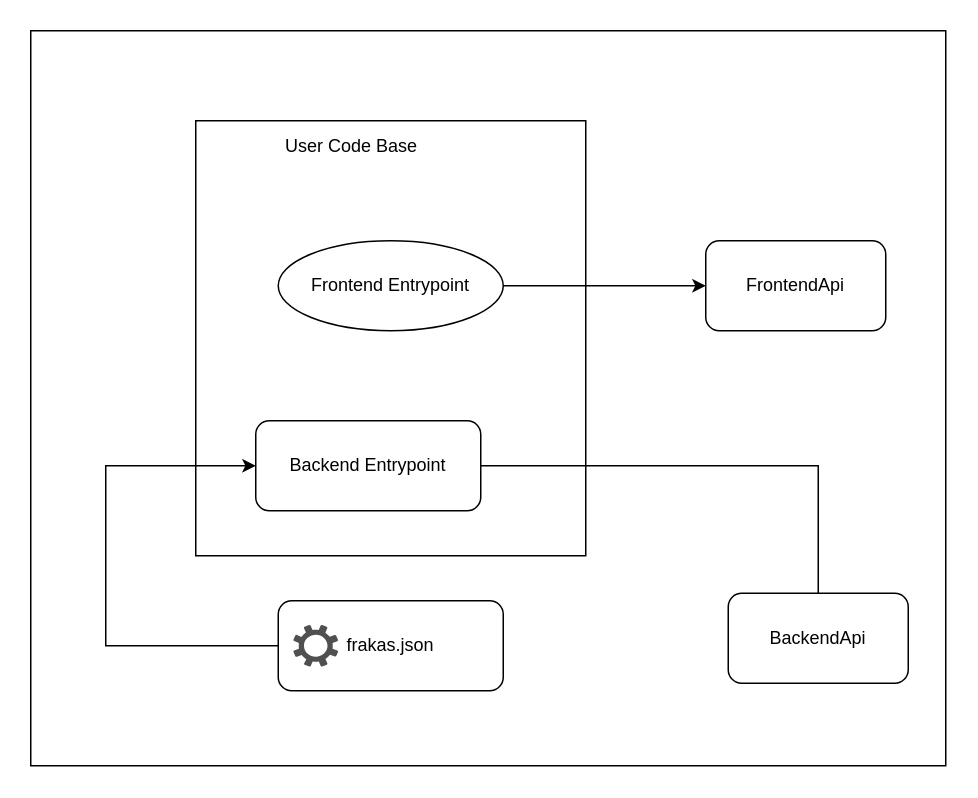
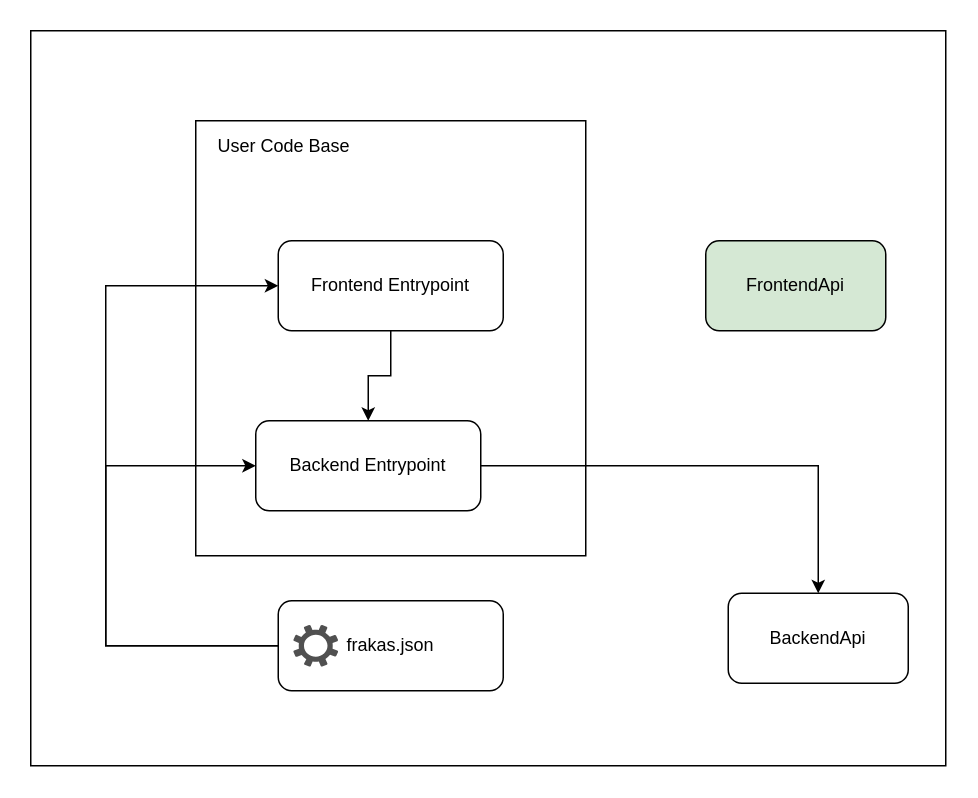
node "User Code Base": moved (368, 173) -> (301, 173)
node "Frontend Entrypoint": shape ellipse -> rounded rectangle
edge "Frontend Entrypoint" -> "FrontendApi": now "Frontend Entrypoint" -> "Backend Entrypoint"
node "FrontendApi": fillcolor #ffffff -> #d5e8d4
edge "frakas.json" -> "Frontend Entrypoint": added
edge "Backend Entrypoint" -- "BackendApi": arrowhead none -> classic
